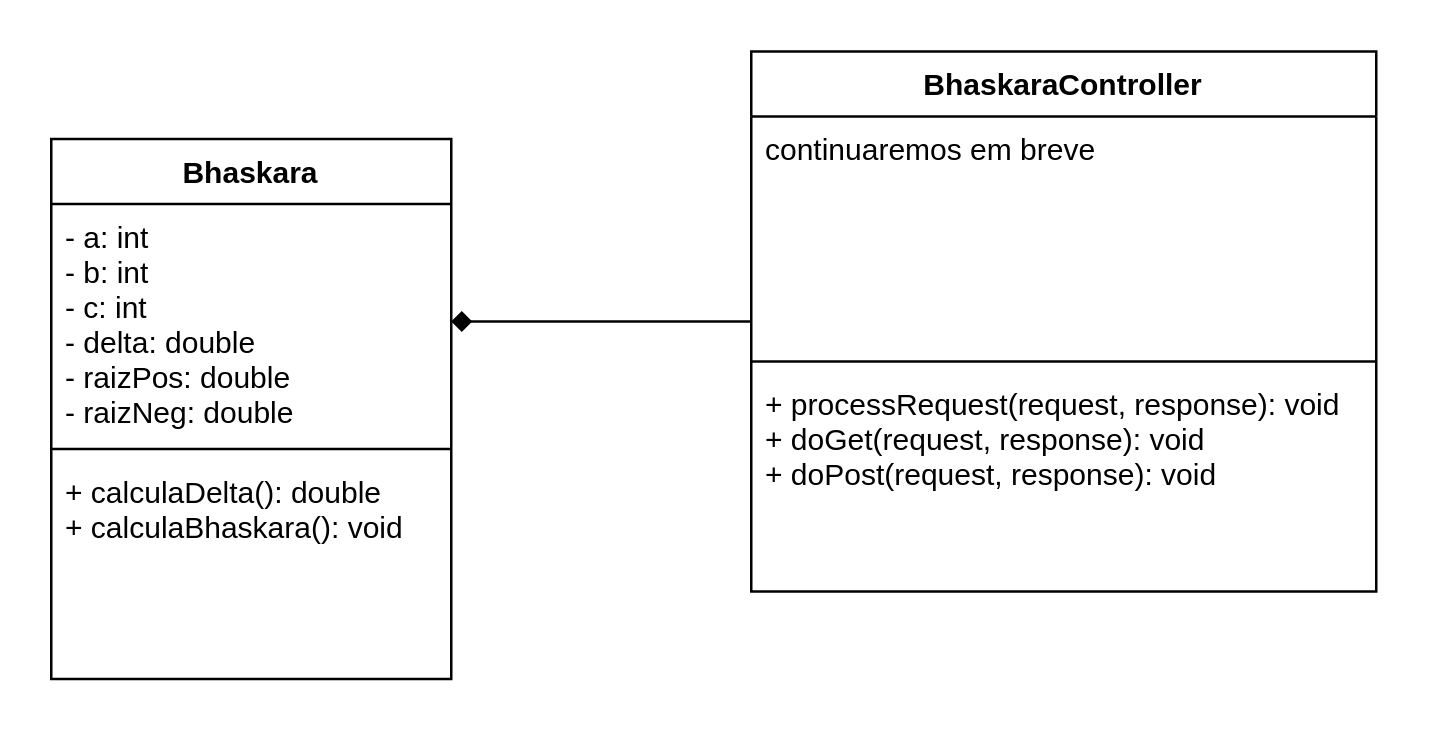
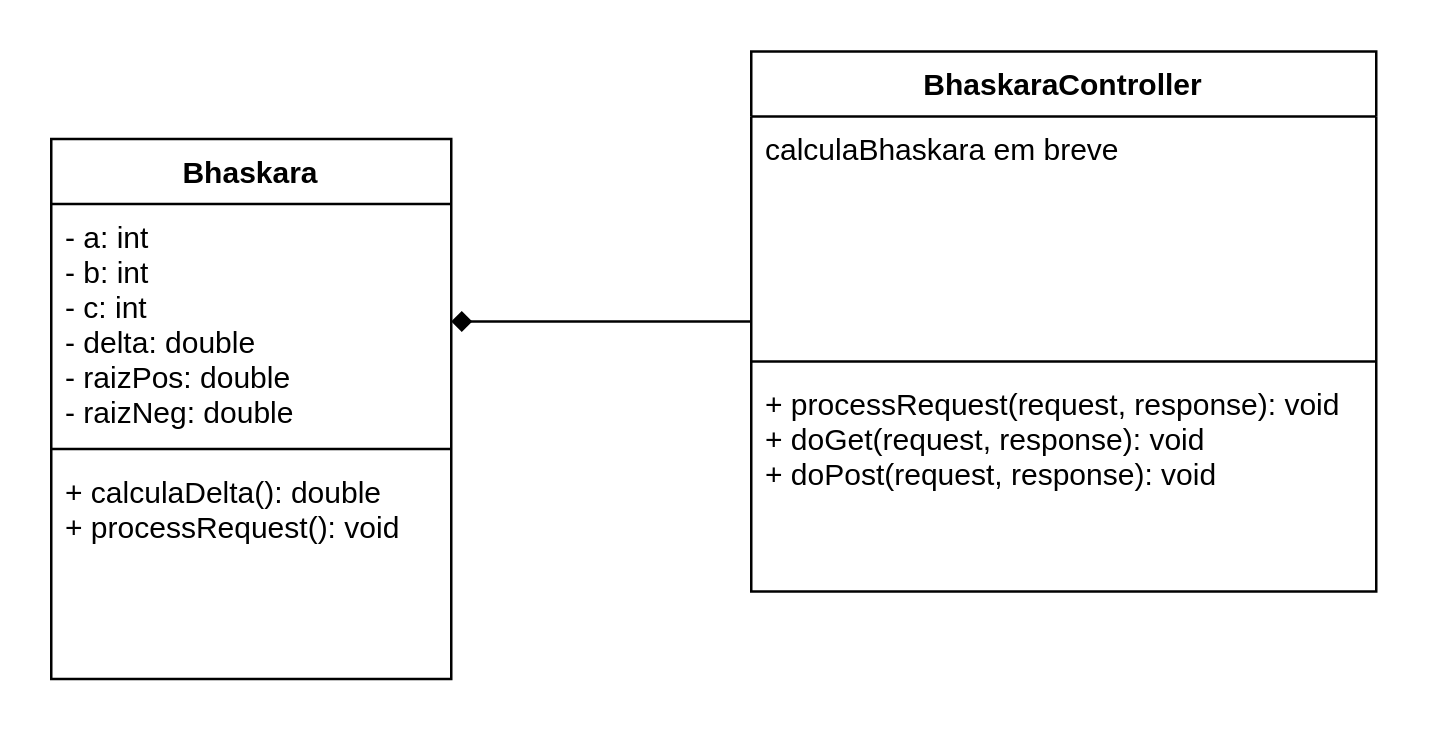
node "continuaremos em breve": label "continuaremos em breve" -> "calculaBhaskara em breve"
node "+ calculaDelta(): double + calculaBhaskara(): void": label "+ calculaDelta(): double + calculaBhaskara(): void" -> "+ calculaDelta(): double + processRequest(): void"
